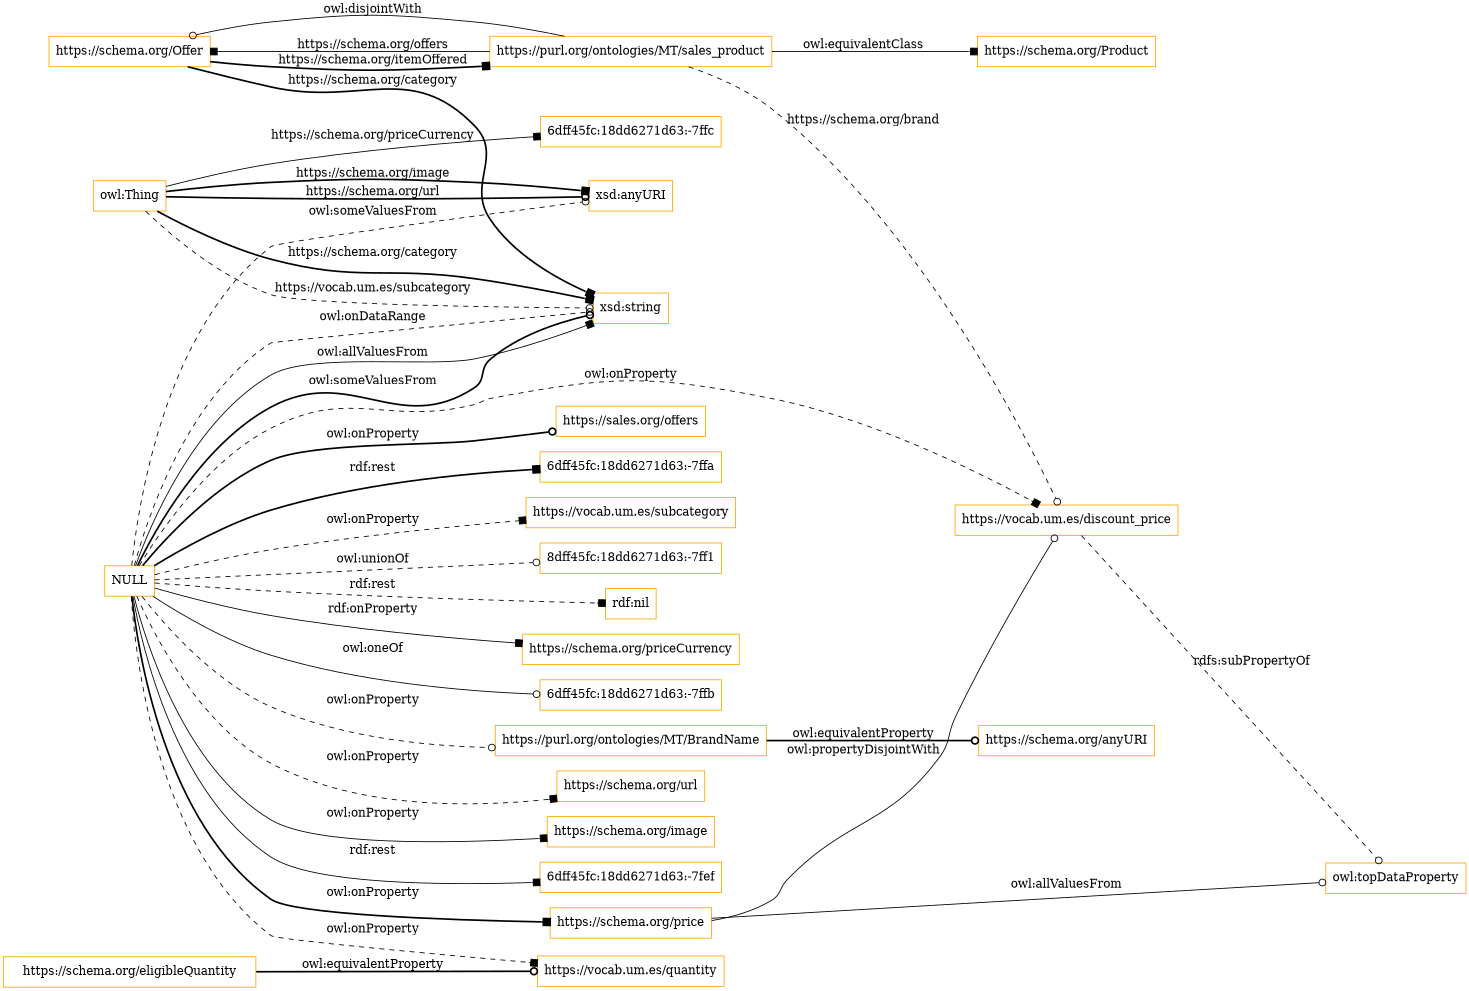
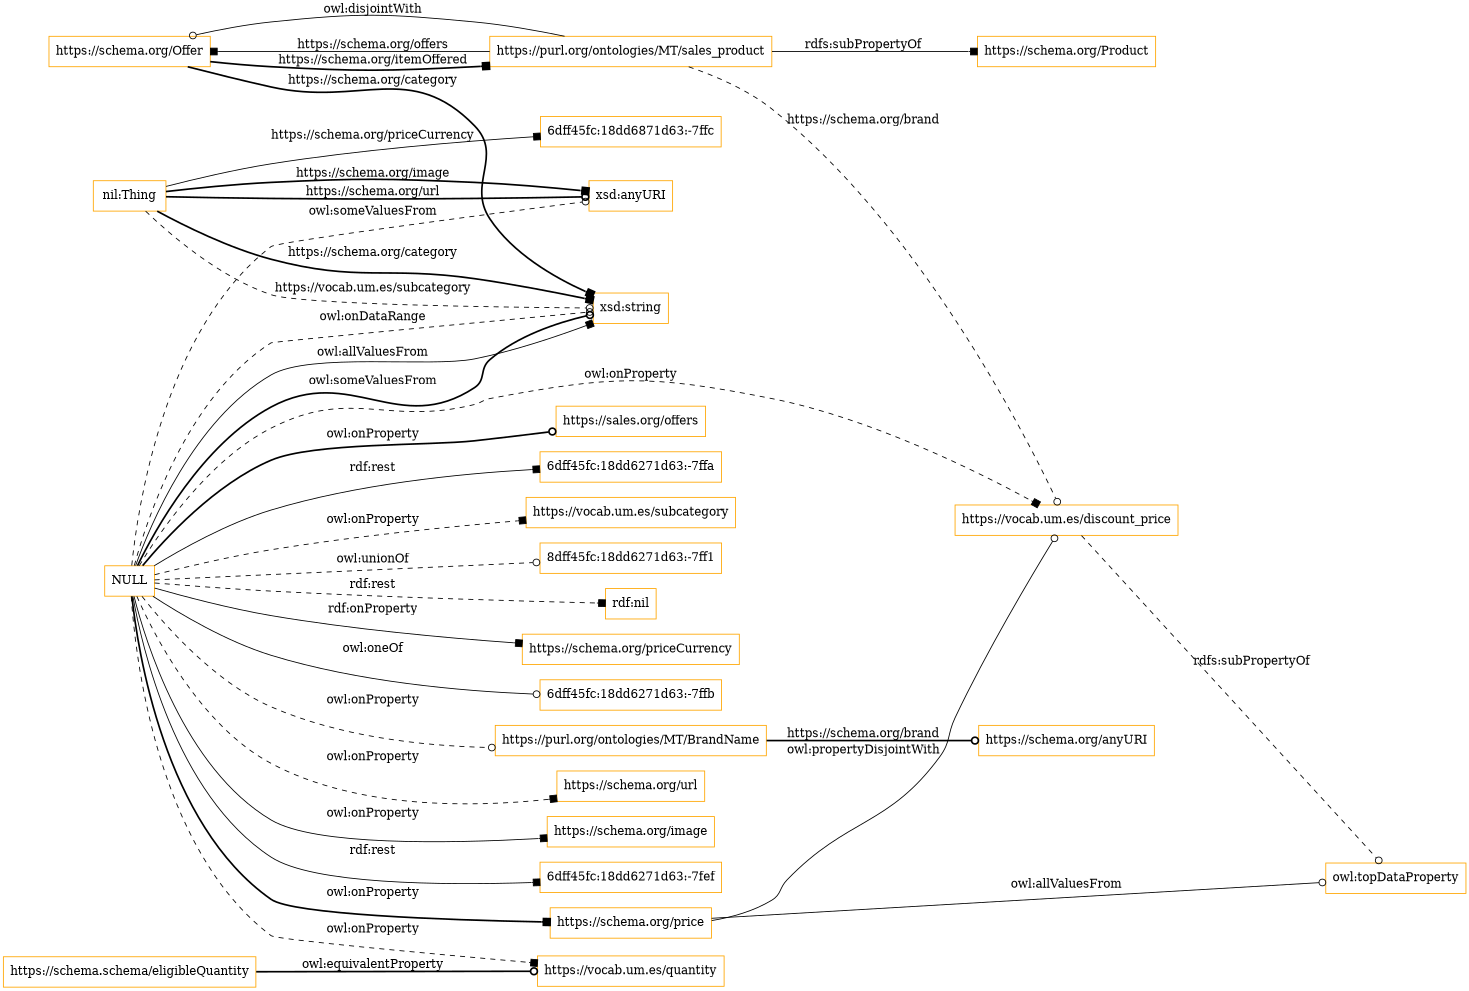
edge "https://purl.org/ontologies/MT/sales_product" -> "https://schema.org/Product": label "owl:equivalentClass" -> "rdfs:subPropertyOf"
node "6dff45fc:18dd6271d63:-7ffc": label "6dff45fc:18dd6271d63:-7ffc" -> "6dff45fc:18dd6871d63:-7ffc"
node "owl:Thing": label "owl:Thing" -> "nil:Thing"
edge "NULL" -> "6dff45fc:18dd6271d63:-7ffa": style bold -> solid
edge "https://purl.org/ontologies/MT/BrandName" -> "https://schema.org/anyURI": label "owl:equivalentProperty" -> "https://schema.org/brand"
node "https://schema.org/eligibleQuantity": label "https://schema.org/eligibleQuantity" -> "https://schema.schema/eligibleQuantity"
